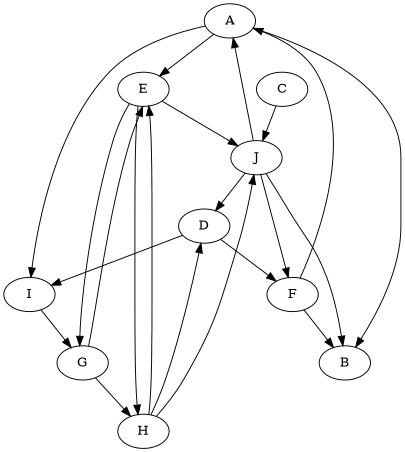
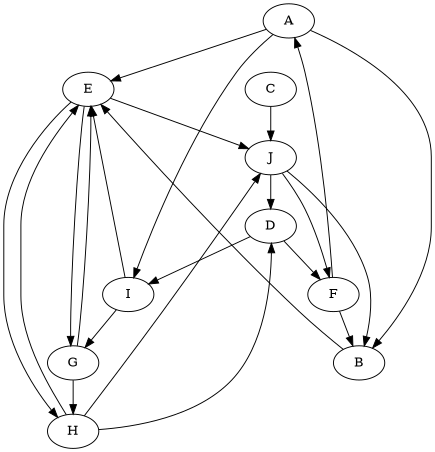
edge "J" -> "A": removed
edge "I" -> "E": added
edge "B" -> "E": added
